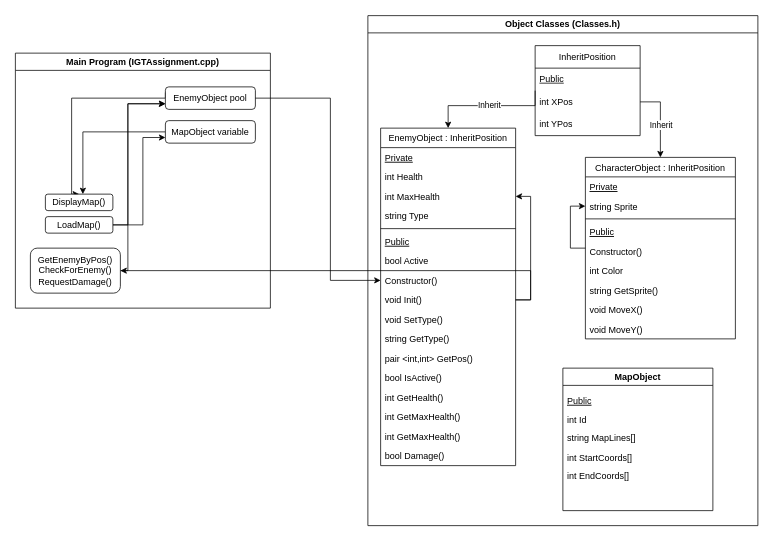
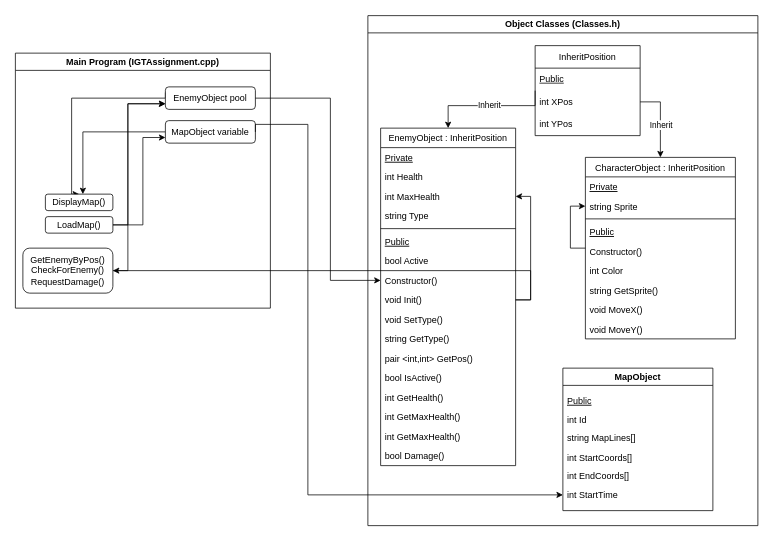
edge "MapObject variable" -> "int StartTime": added
node "GetEnemyByPos() CheckForEnemy() RequestDamage()": moved (75, 270) -> (68, 270)
node "int StartTime": added
